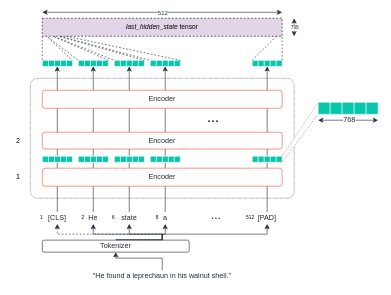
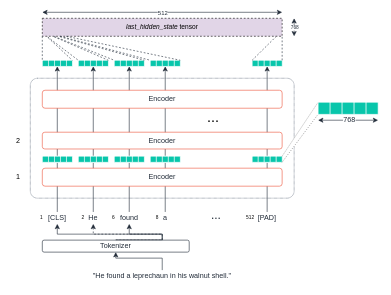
node "state": label "state" -> "found"
edge "Tokenizer" -> "[PAD]": removed
edge "Tokenizer" -> "He": style solid -> dashed
edge "Tokenizer" -> "a": removed
edge "Tokenizer" -> "[CLS]": style dashed -> solid
